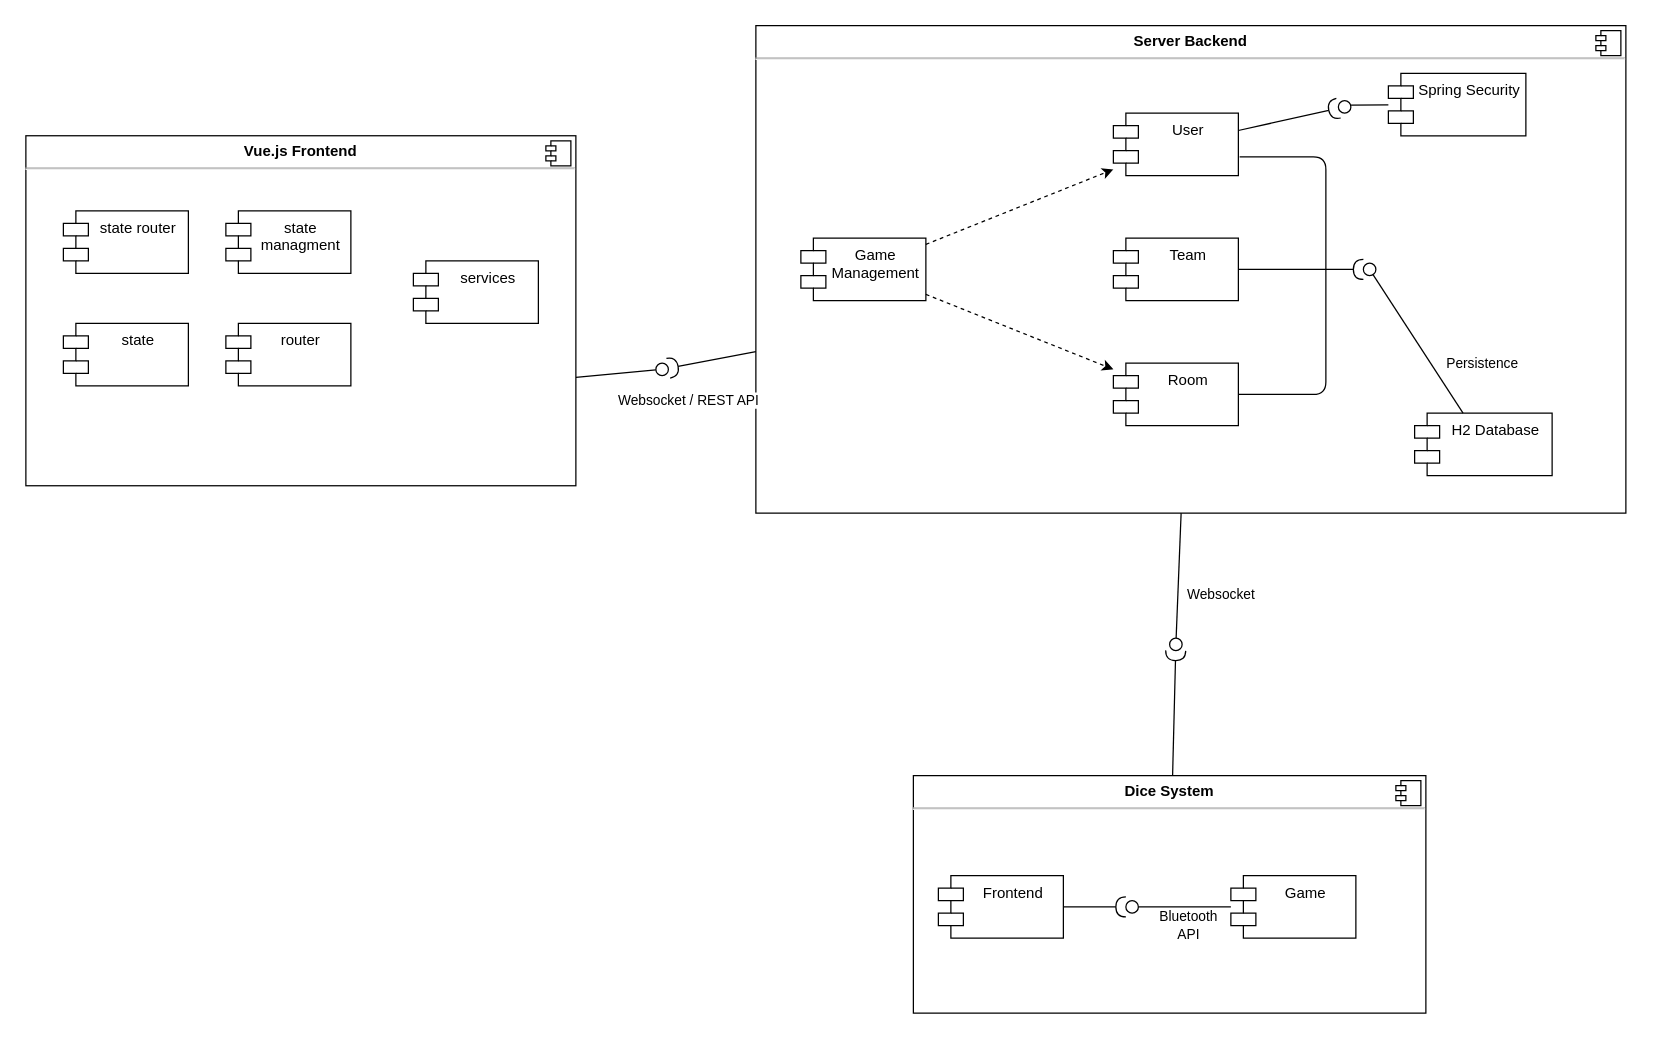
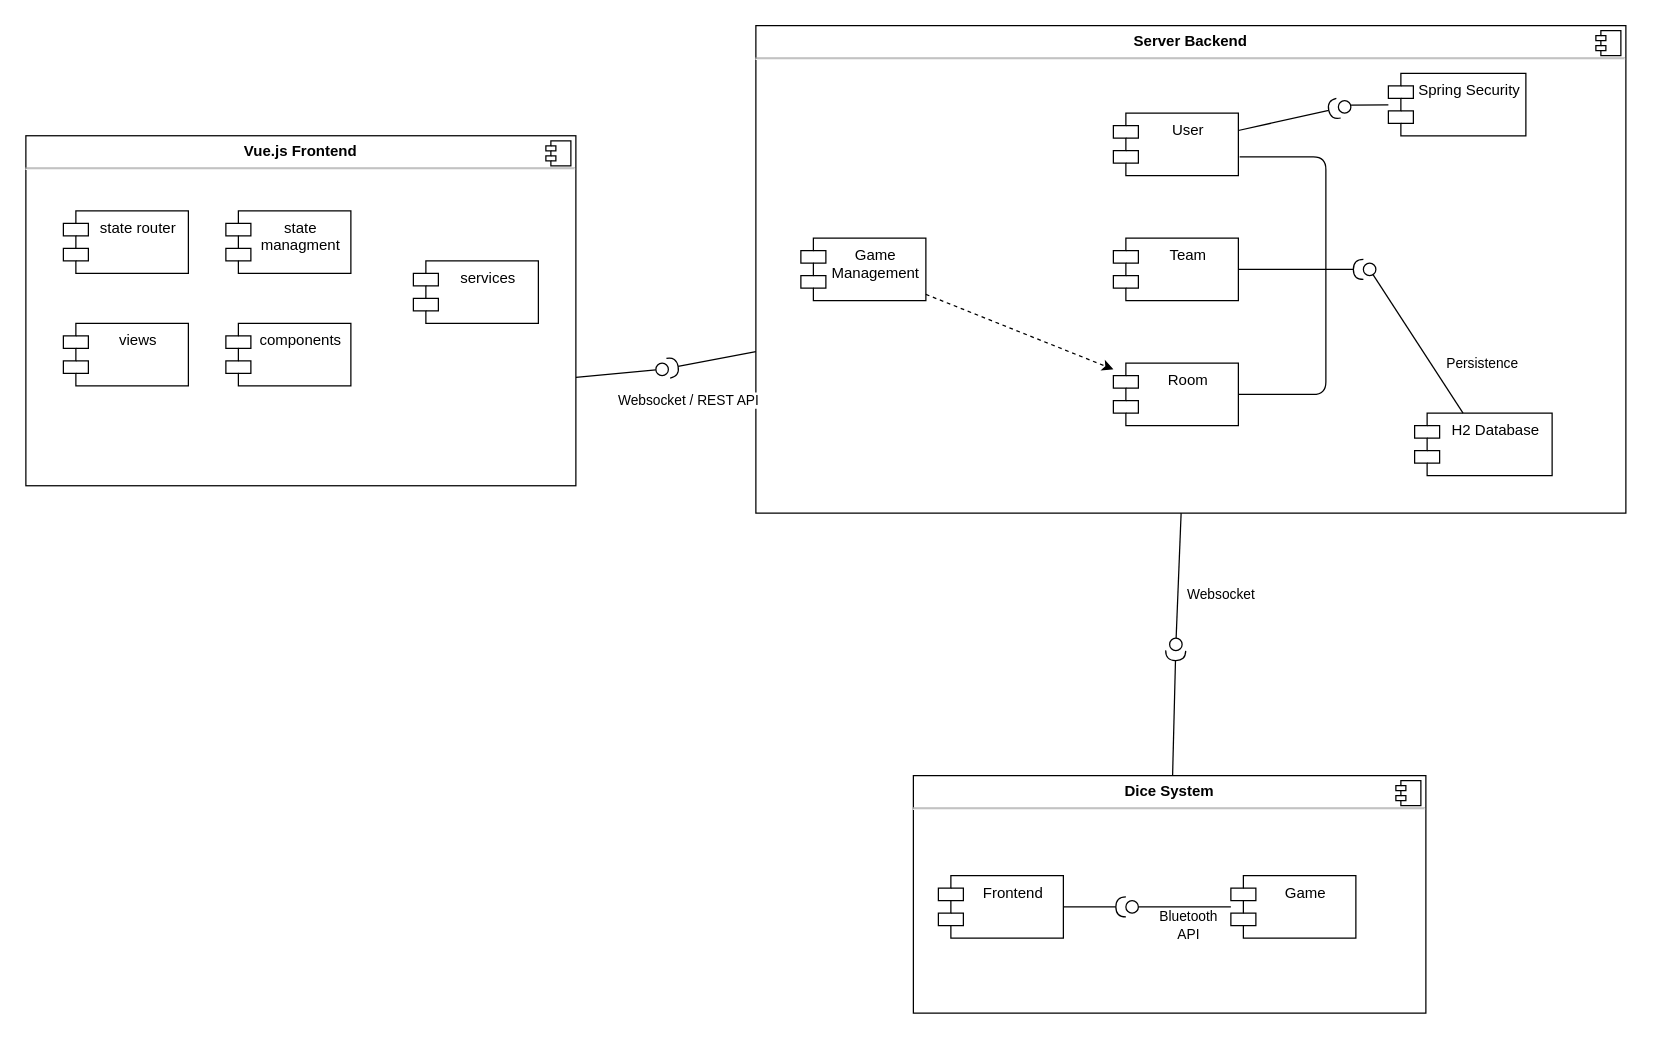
edge "Game Management" -> "User": removed
node "state": label "state" -> "views"
node "router": label "router" -> "components"
